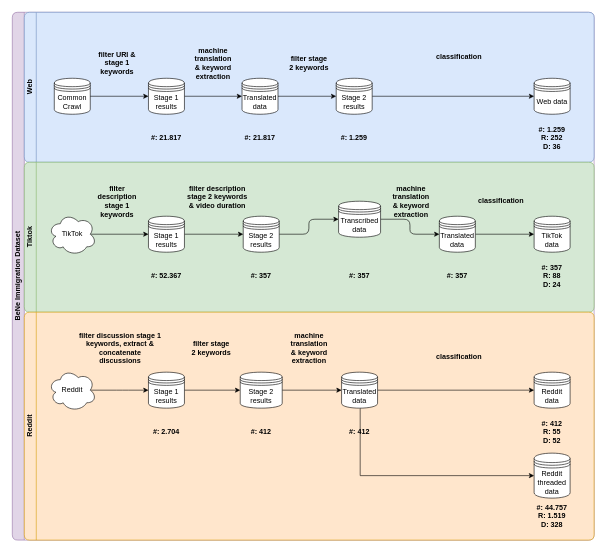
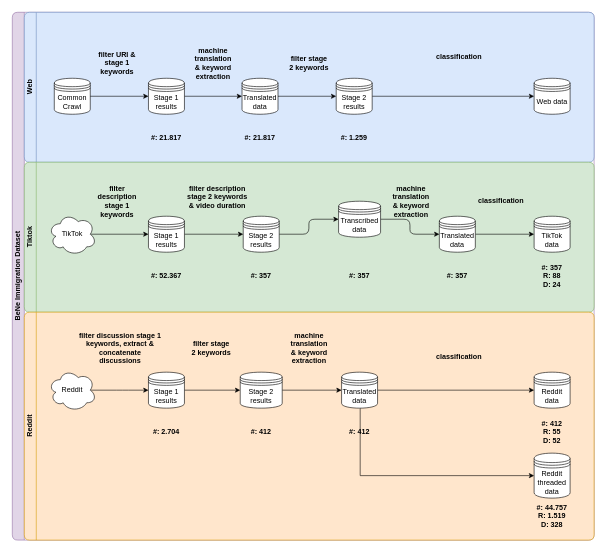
node "#: 1.259 R: 252 D: 36": removed
